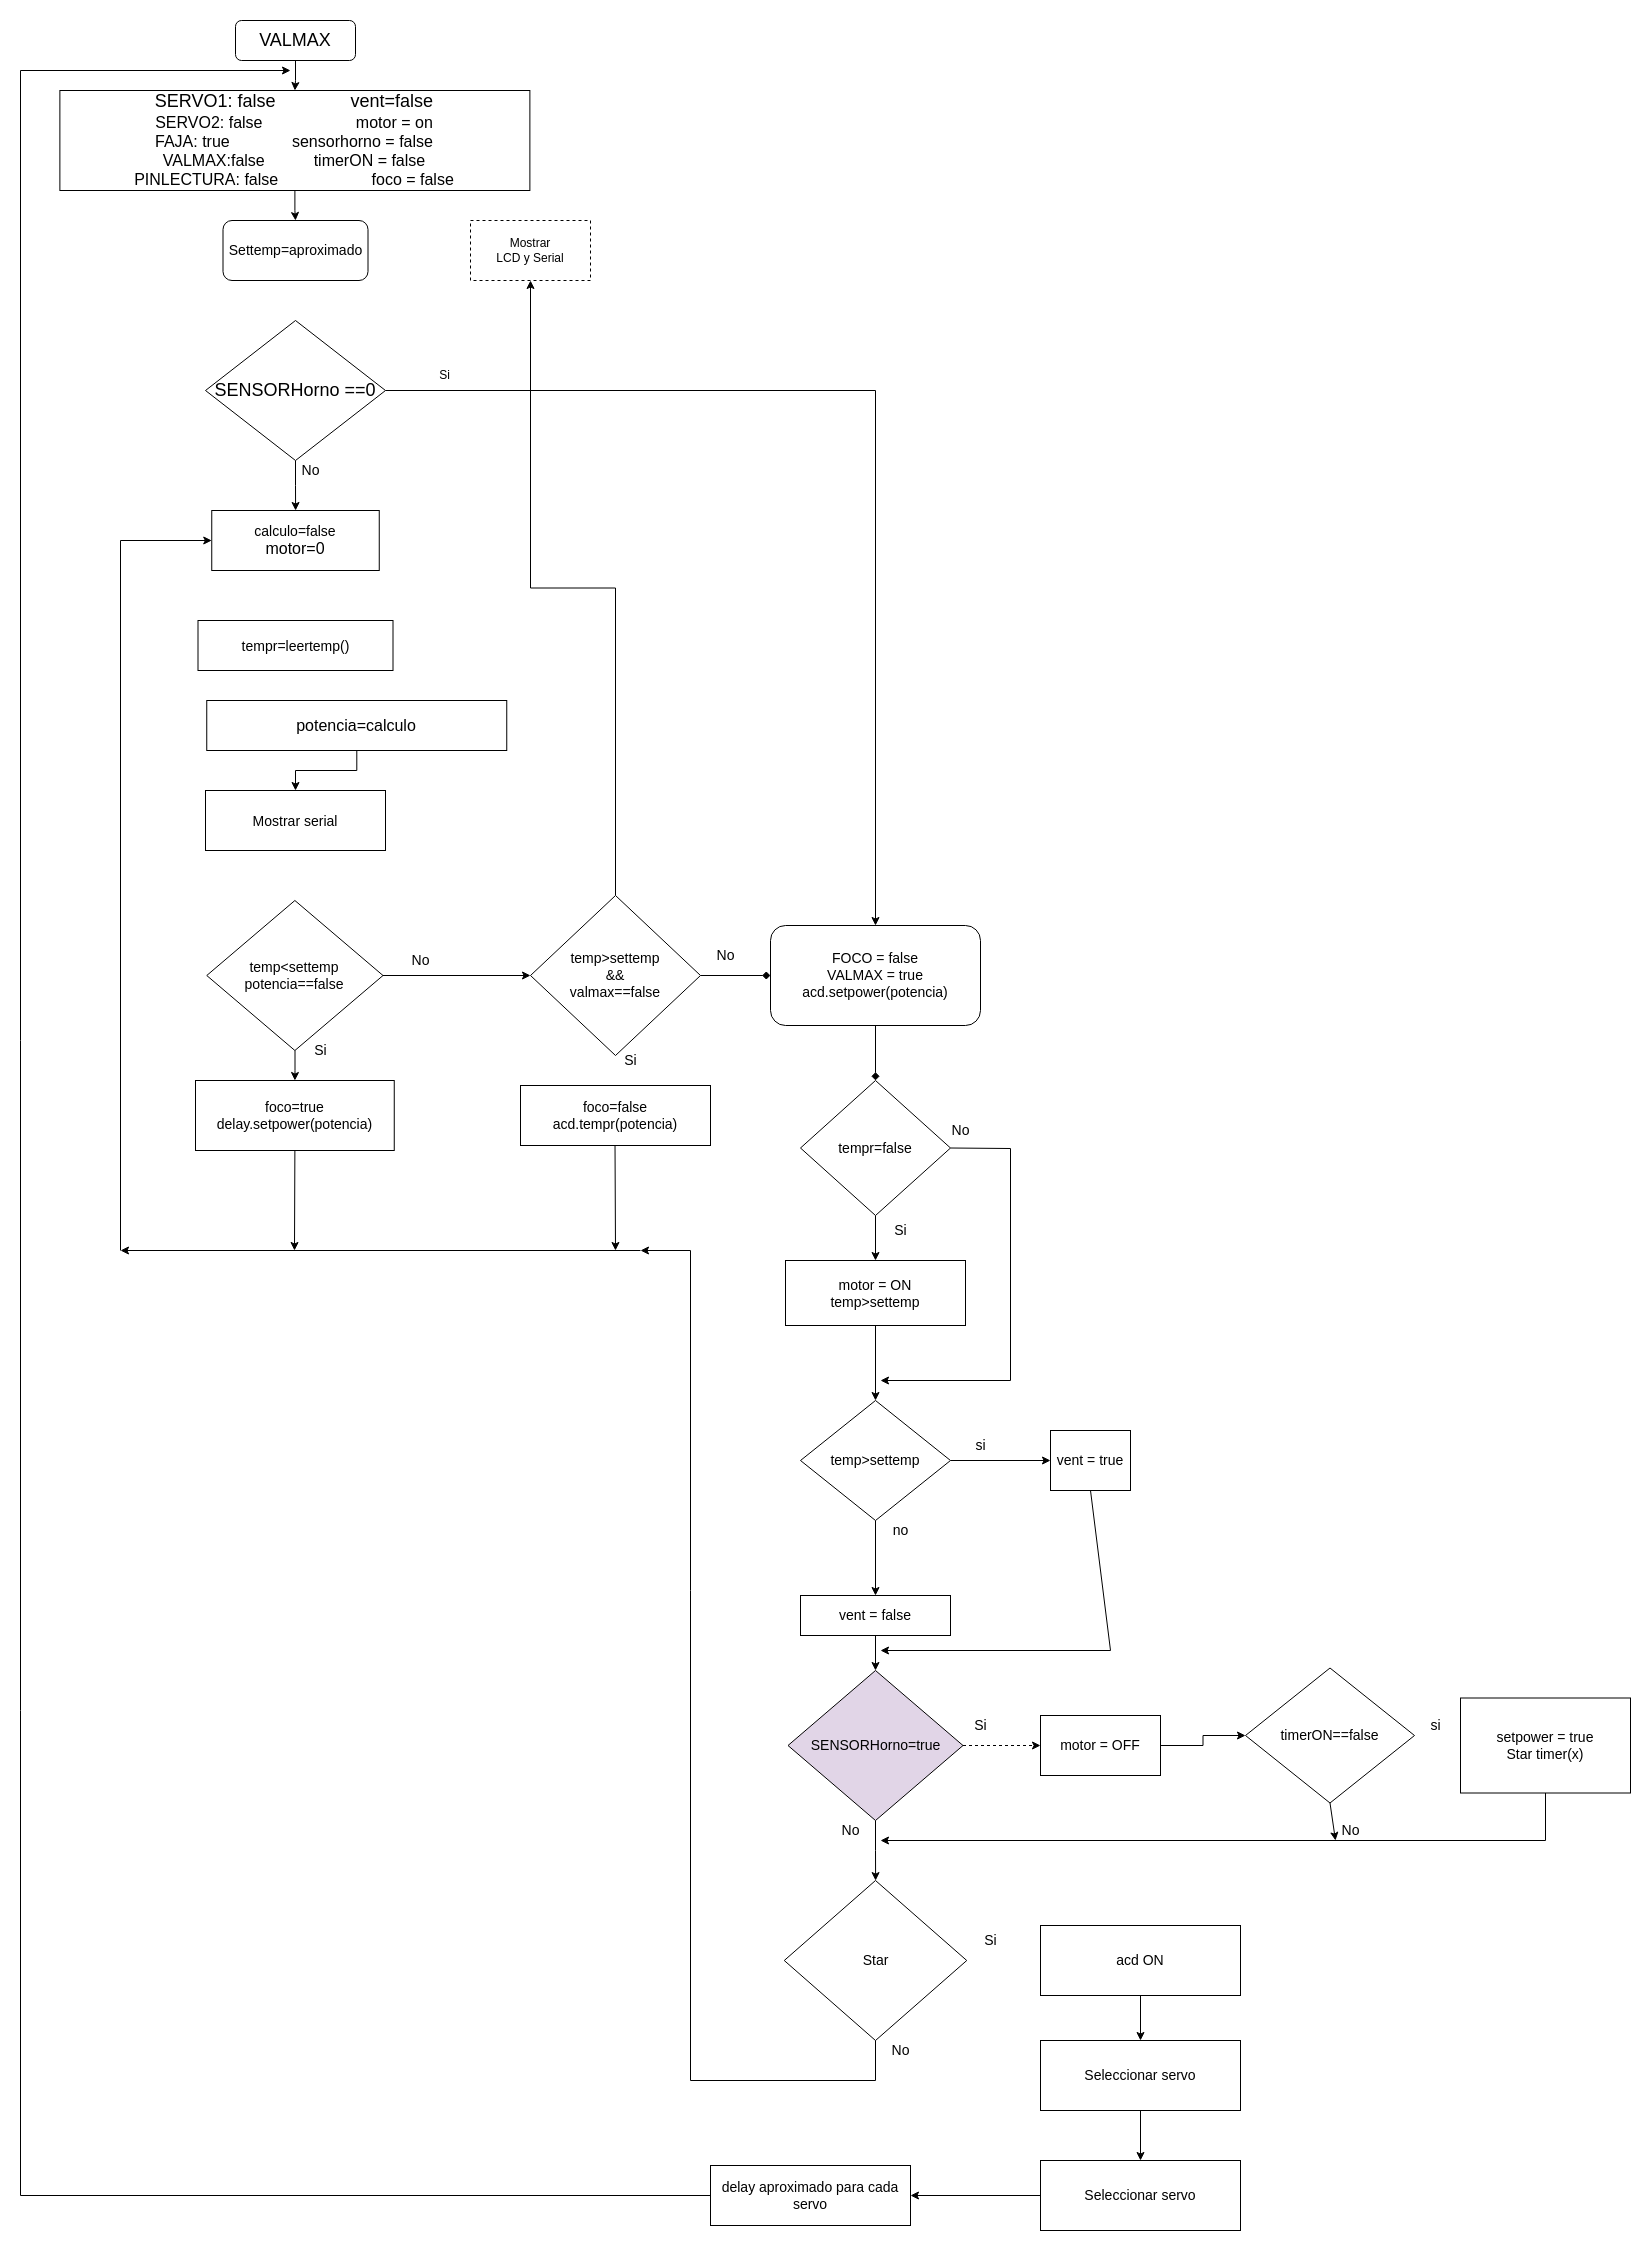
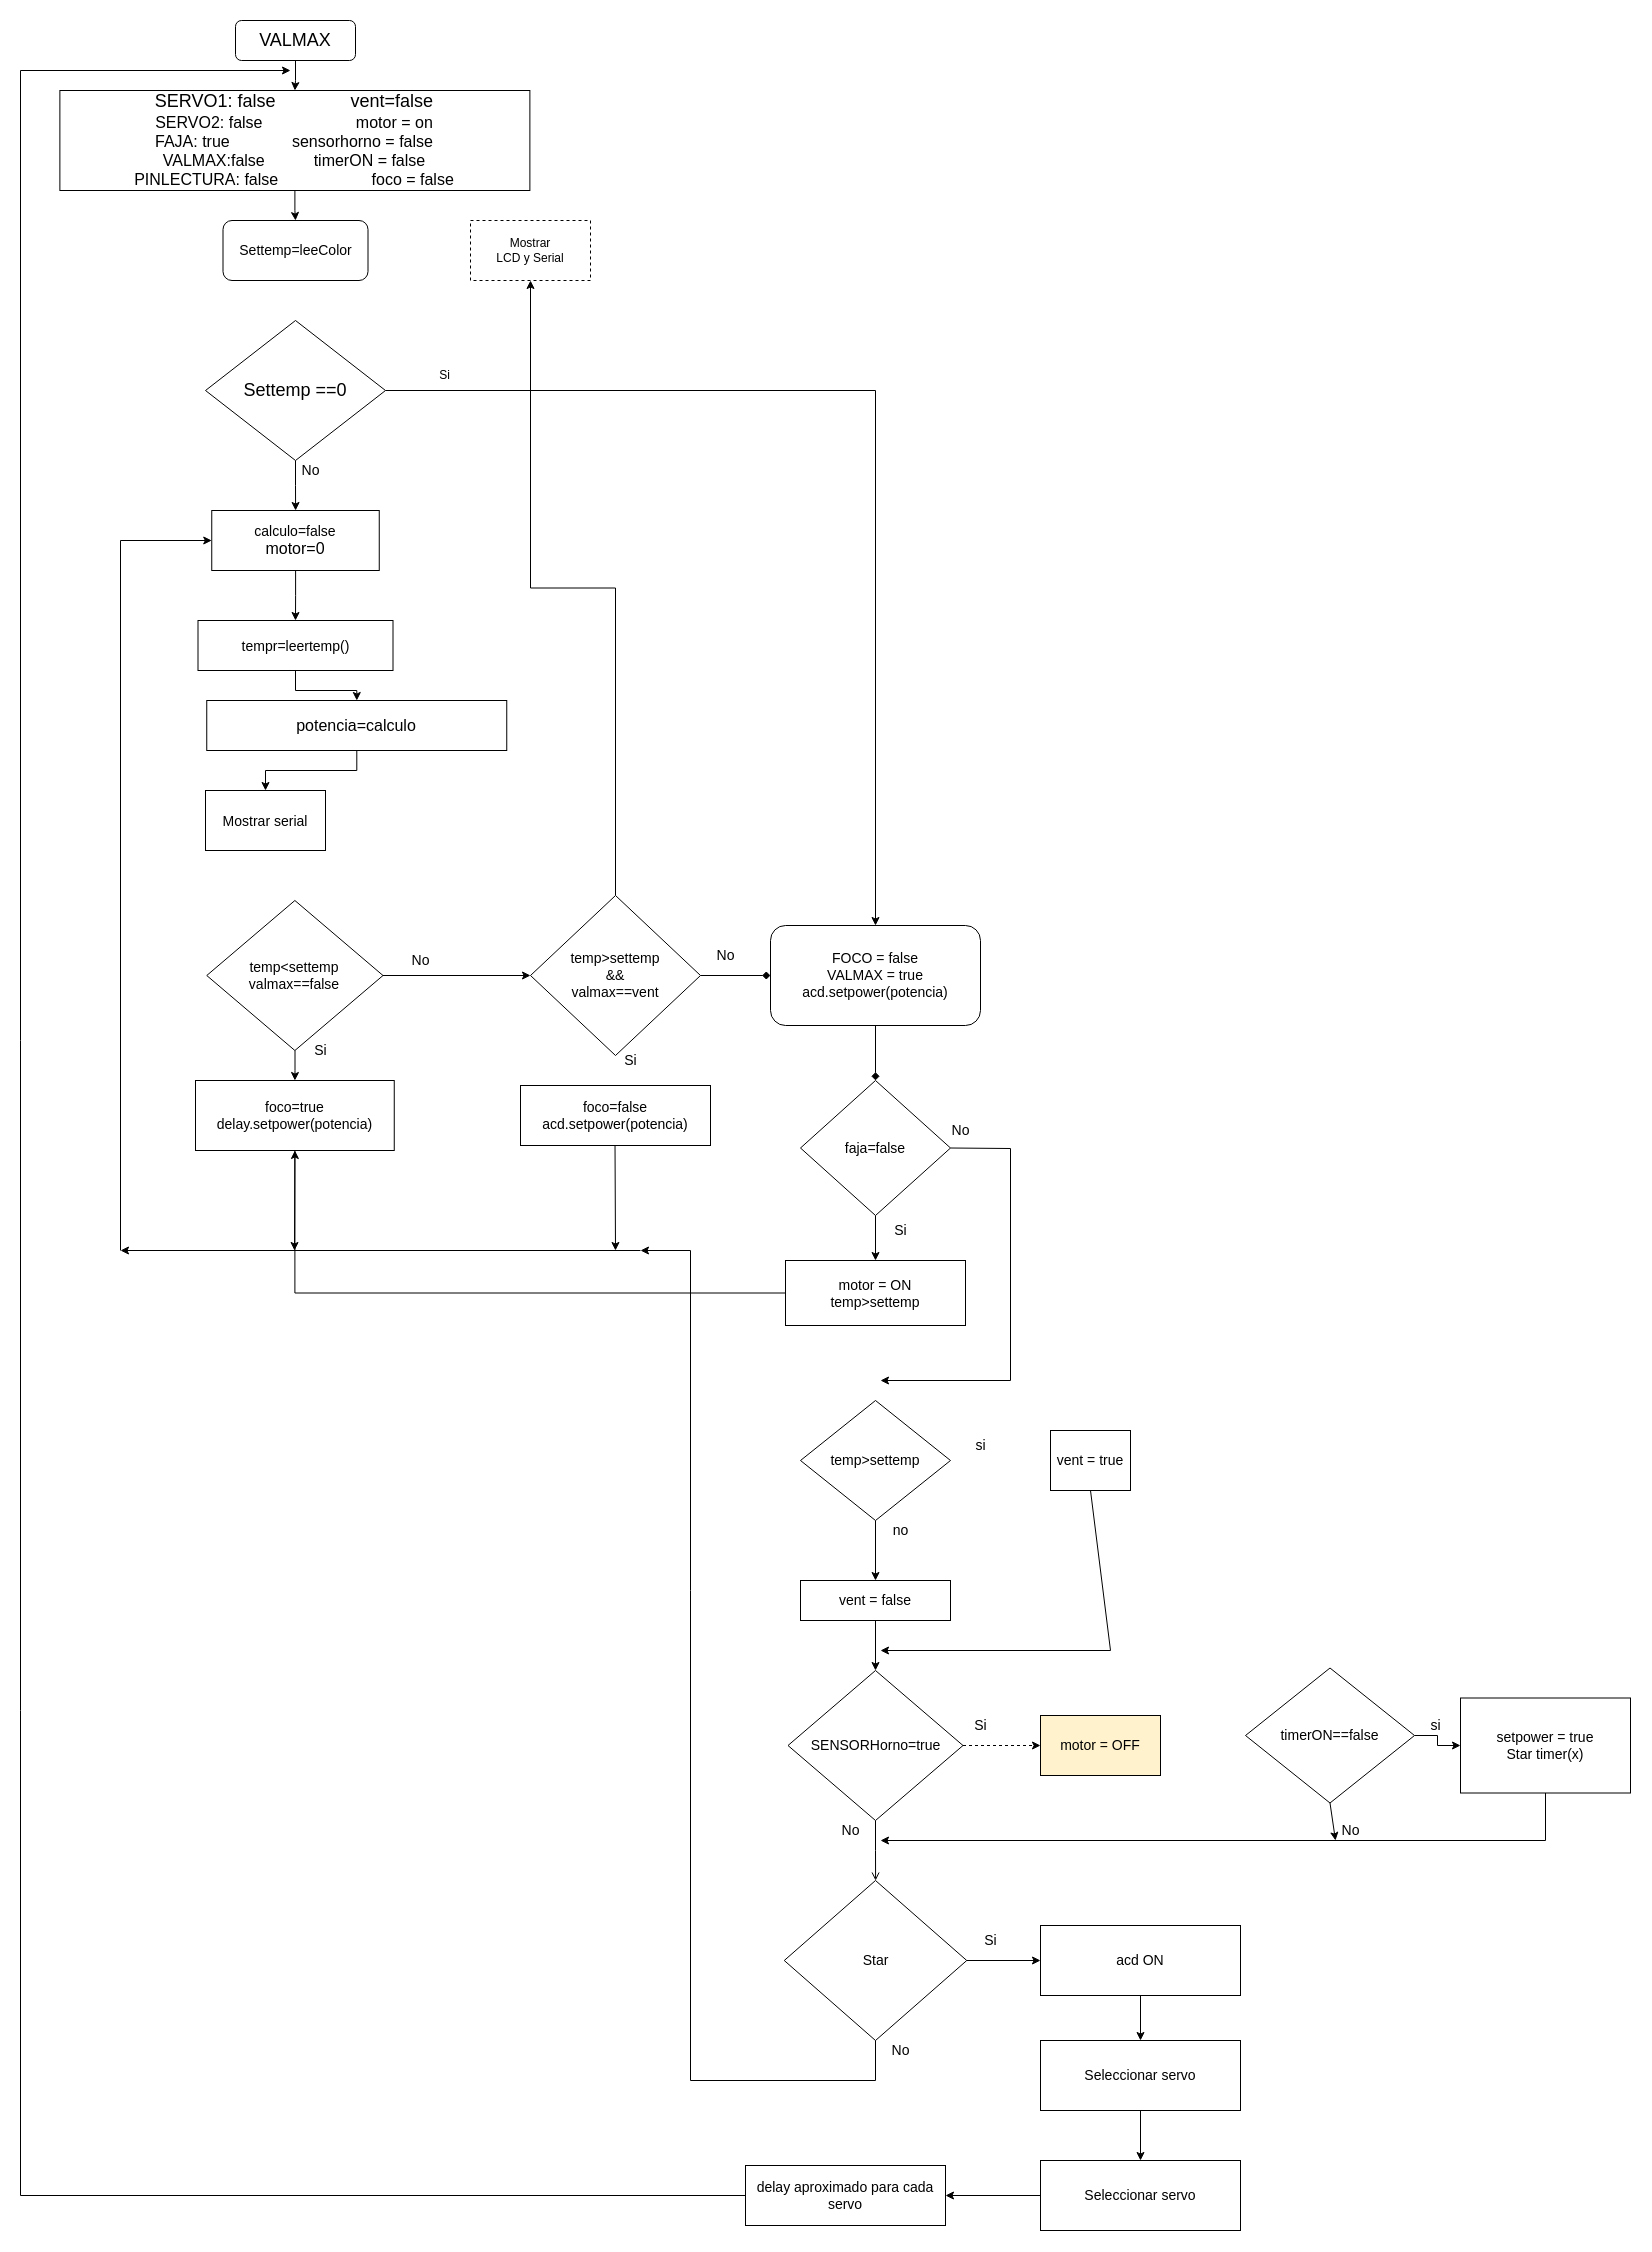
node "Settemp=aproximado": label "Settemp=aproximado" -> "Settemp=leeColor"
node "SENSORHorno ==0": label "SENSORHorno ==0" -> "Settemp ==0"
edge "calculo=false motor=0" -> "tempr=leertemp()": added
edge "tempr=leertemp()" -> "potencia=calculo": added
node "Mostrar serial": size 180x60 -> 120x60
node "temp<settemp potencia==false": label "temp<settemp potencia==false" -> "temp<settemp valmax==false"
node "temp>settemp && valmax==false": label "temp>settemp && valmax==false" -> "temp>settemp && valmax==vent"
node "foco=false acd.tempr(potencia)": label "foco=false acd.tempr(potencia)" -> "foco=false acd.setpower(potencia)"
node "tempr=false": label "tempr=false" -> "faja=false"
edge "motor = ON temp>settemp" -> "temp>settemp": now "motor = ON temp>settemp" -> "foco=true delay.setpower(potencia)"
edge "temp>settemp" -> "vent = true": removed
node "vent = false": moved (876, 1616) -> (876, 1601)
edge "timerON==false" -> "setpower = true Star timer(x)": added
edge "motor = OFF" -> "timerON==false": removed
node "SENSORHorno=true": fillcolor #e1d5e7 -> #ffffff
node "motor = OFF": fillcolor #ffffff -> #fff2cc
edge "SENSORHorno=true" -> "Star": arrowhead classic -> open
edge "Star" -> "acd ON": added
node "delay aproximado para cada servo": moved (811, 2196) -> (846, 2196)
